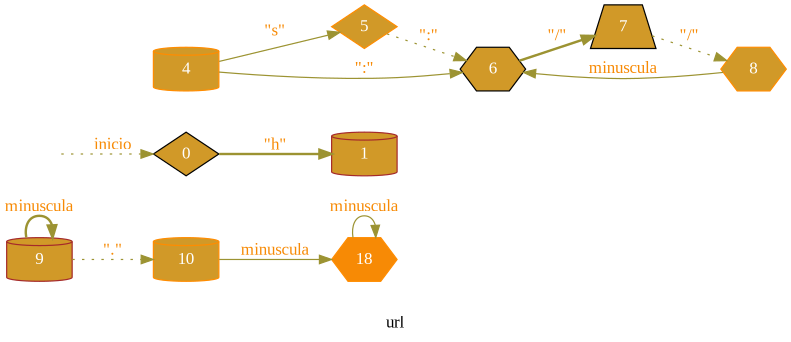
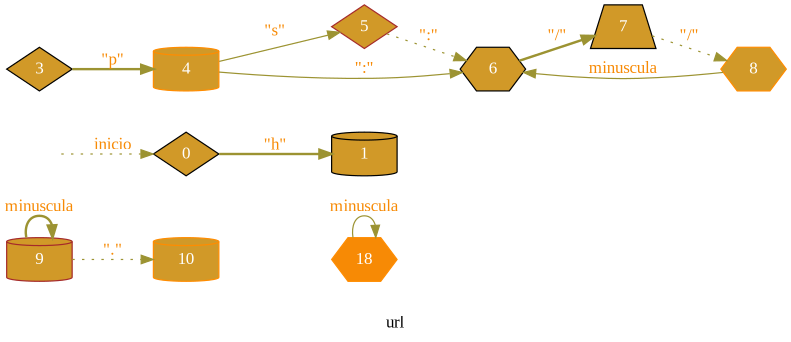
node "5": color darkorange -> brown
node "3": added
node "1": color brown -> black
edge "10" -> "18": removed, label "minuscula"
